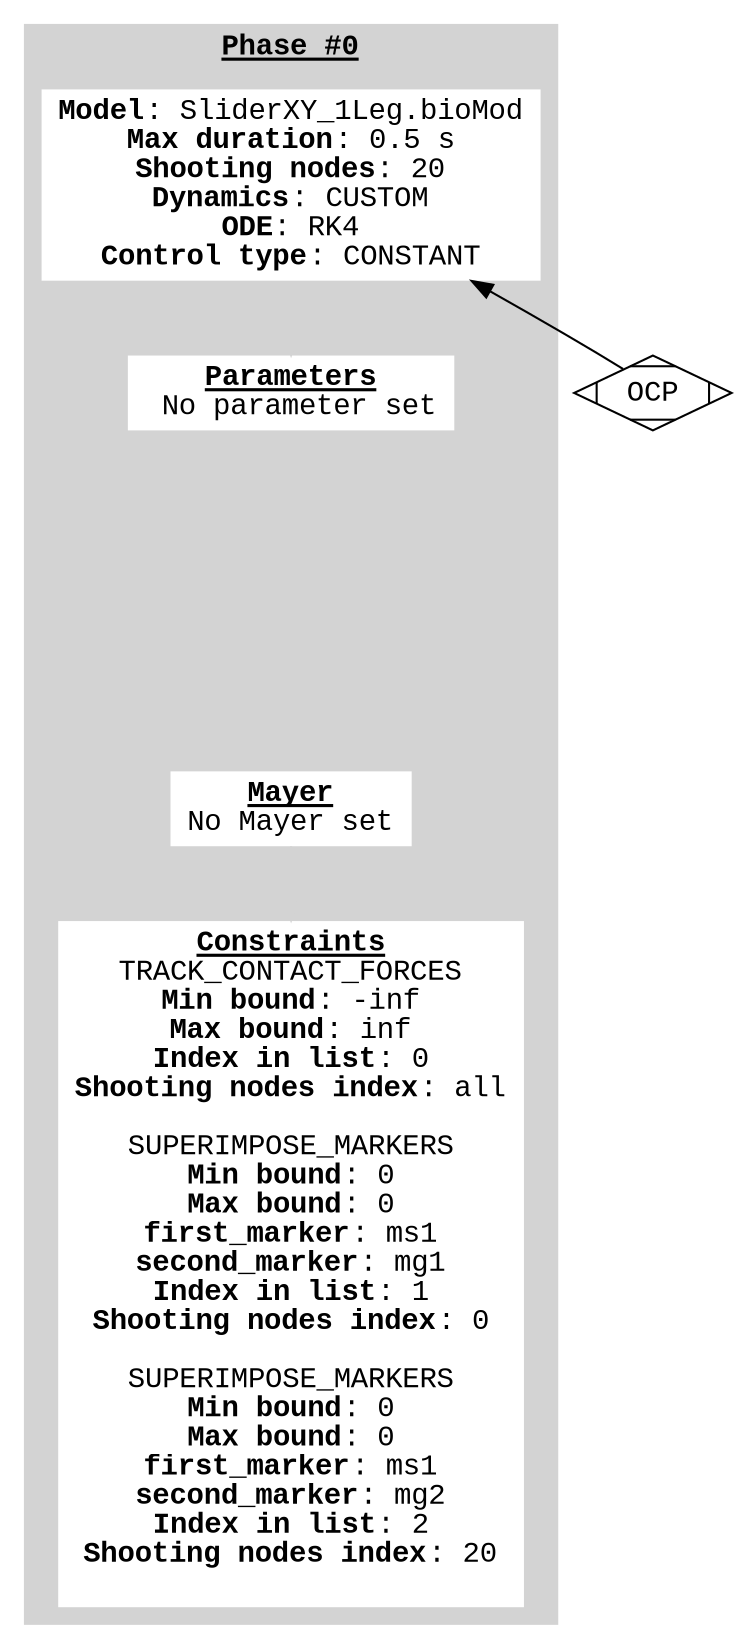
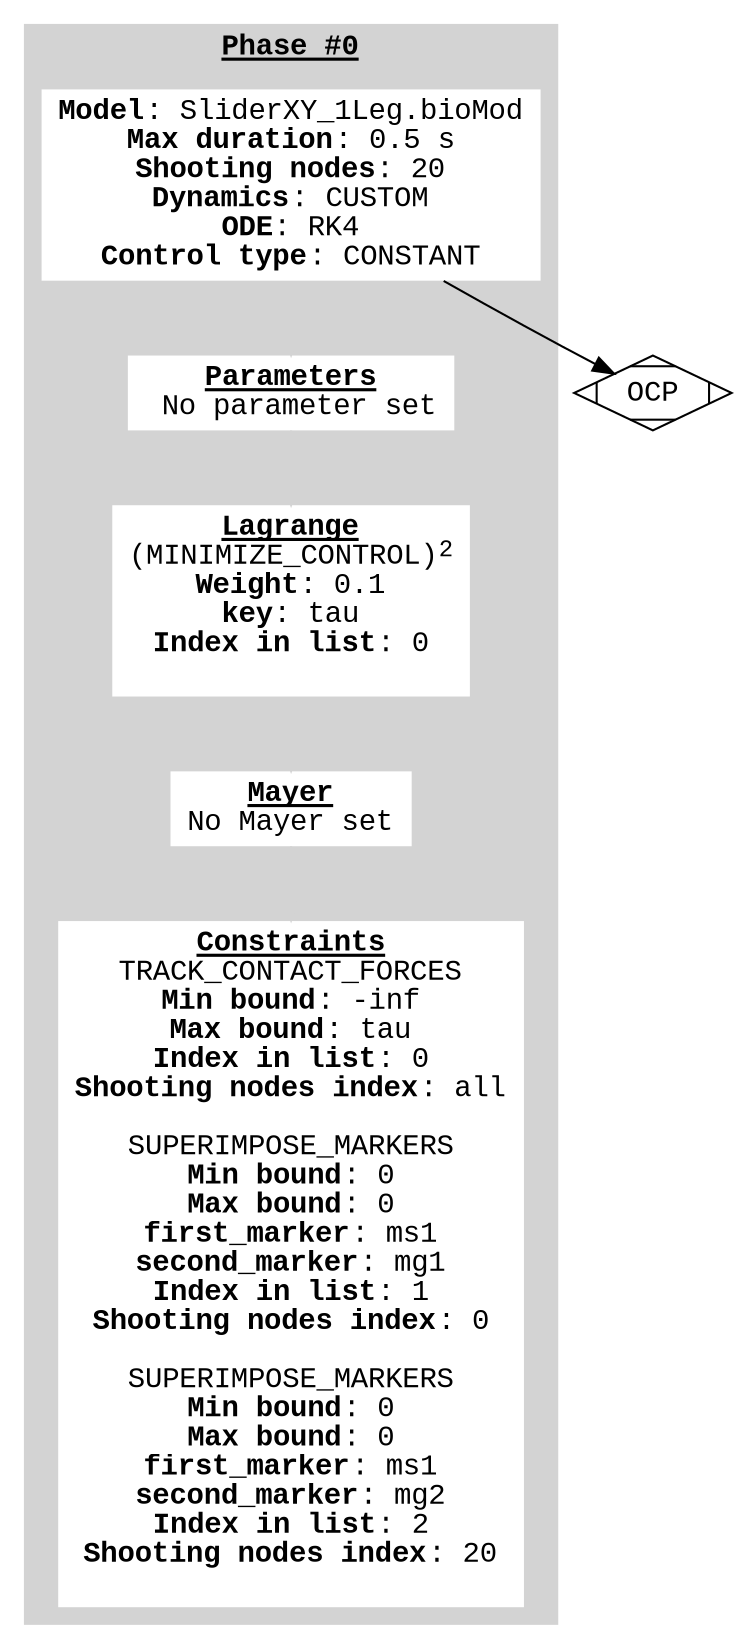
edge "OCP" -> "Model": reversed
node "Lagrange": added
node "Constraints": text ": inf" -> ": tau"
